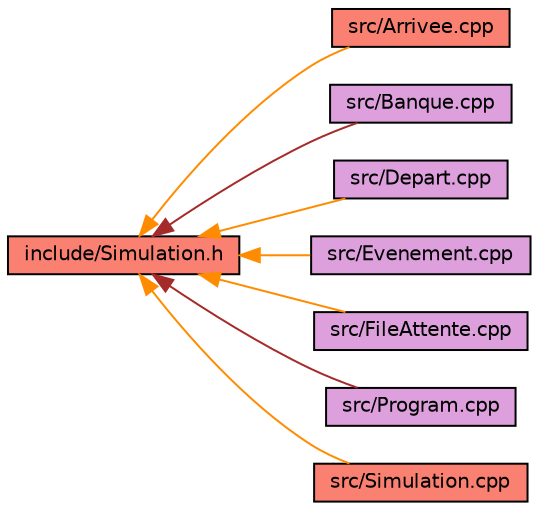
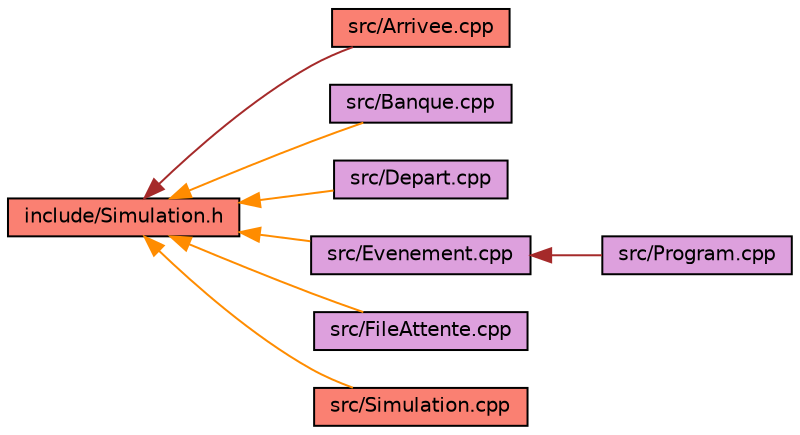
edge "src/Arrivee.cpp" -> "include/Simulation.h": color darkorange -> brown
edge "src/Banque.cpp" -> "include/Simulation.h": color brown -> darkorange
edge "src/Program.cpp" -> "include/Simulation.h": now "src/Program.cpp" -> "src/Evenement.cpp"
